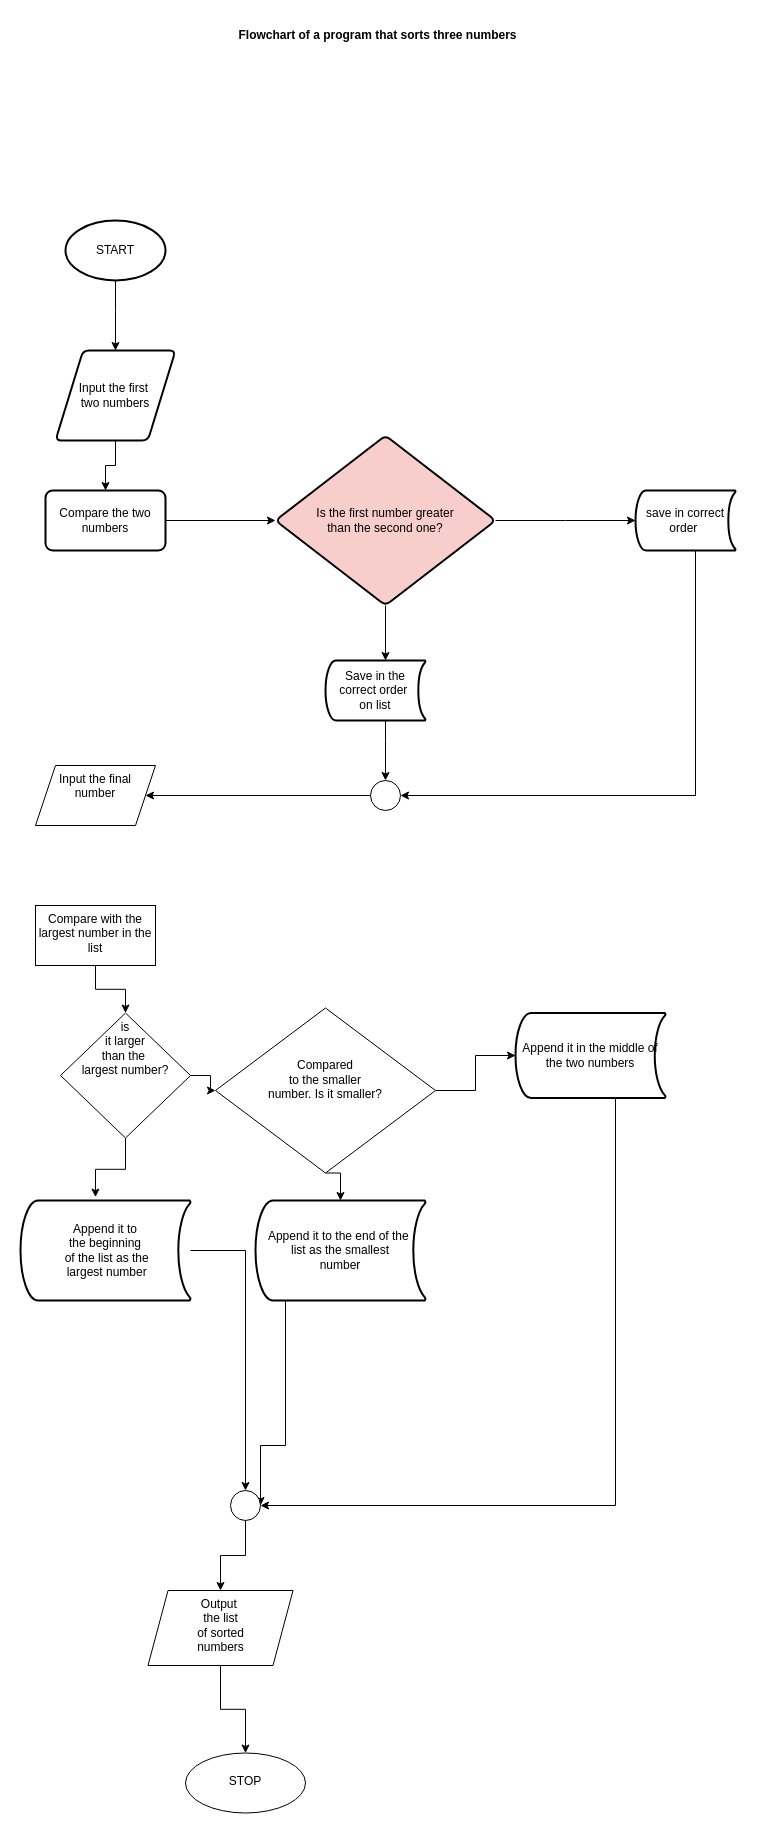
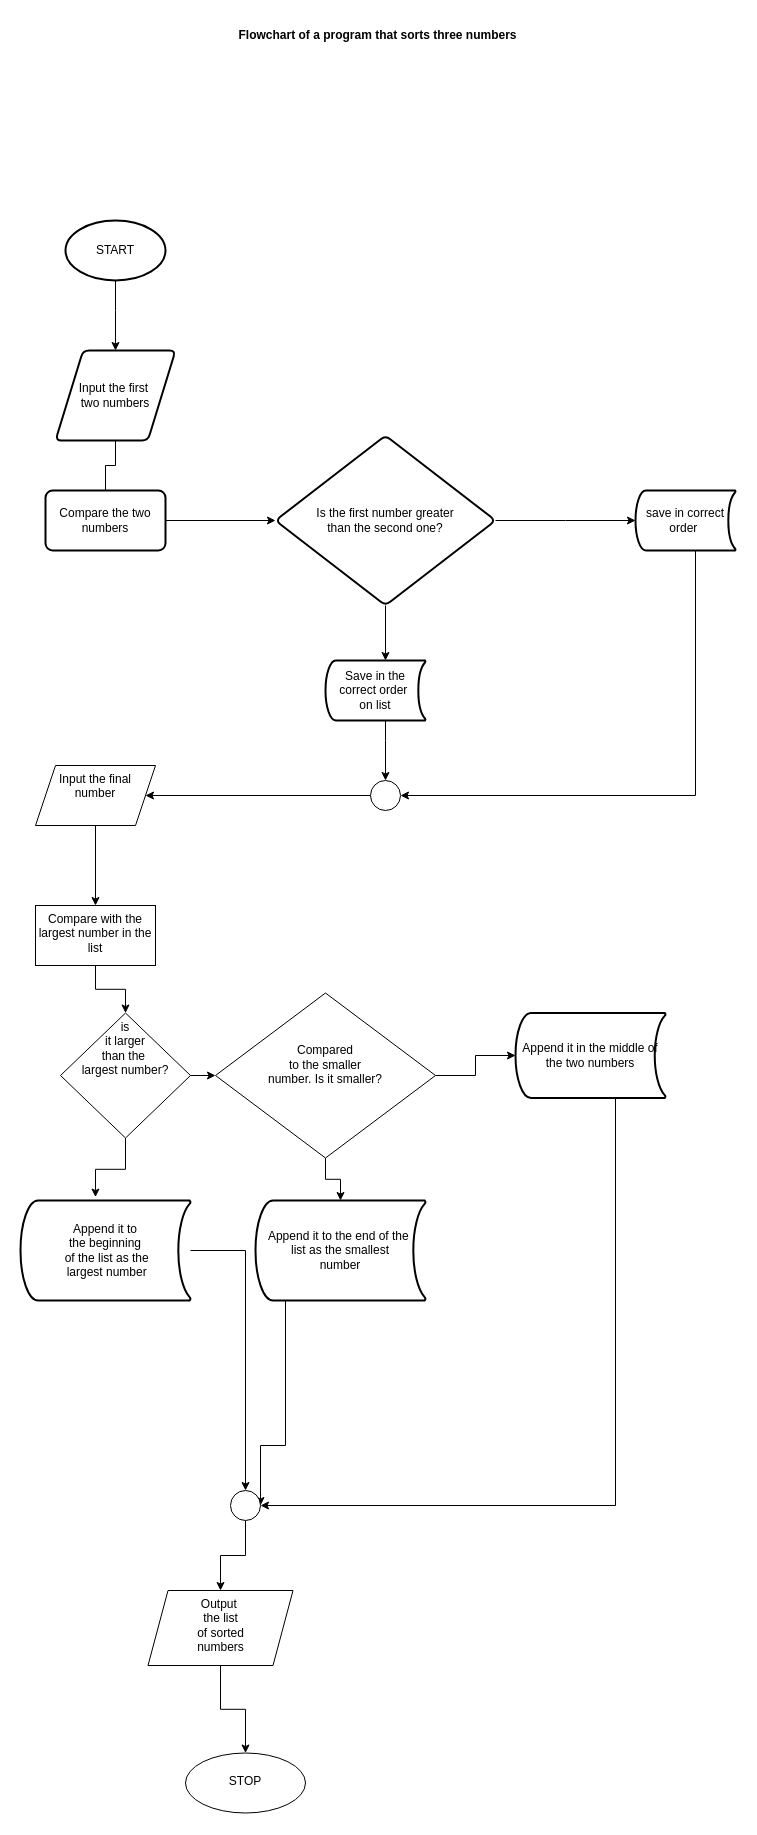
edge "Input the first two numbers" -> "Compare the two numbers": arrowhead classic -> none
node "Is the first number greater than the second one?": fillcolor #f8cecc -> #ffffff
edge "Input the final number" -> "Compare with the largest number in the list": added
node "Compared to the smaller number. Is it smaller?": moved (326, 1091) -> (326, 1076)
